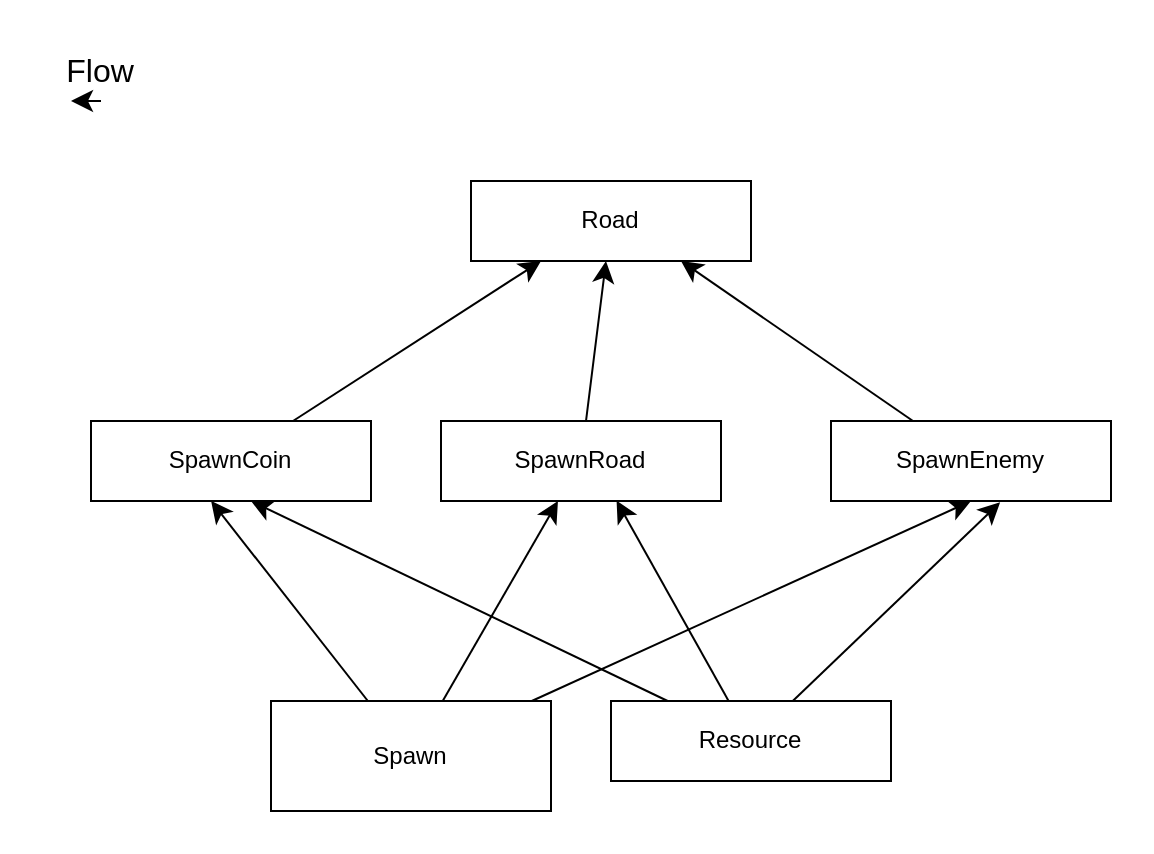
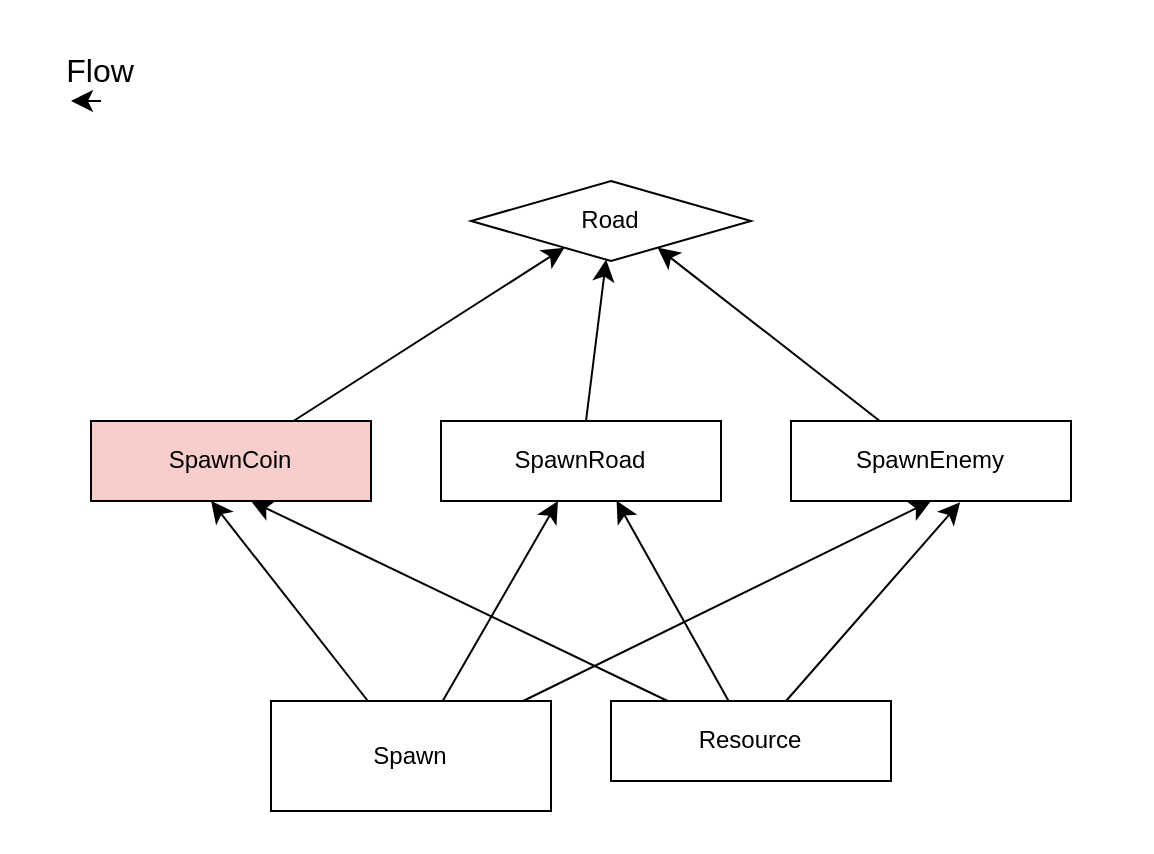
node "Road": shape rectangle -> diamond
node "SpawnCoin": fillcolor #ffffff -> #f8cecc
node "SpawnEnemy": moved (971, 461) -> (931, 461)
